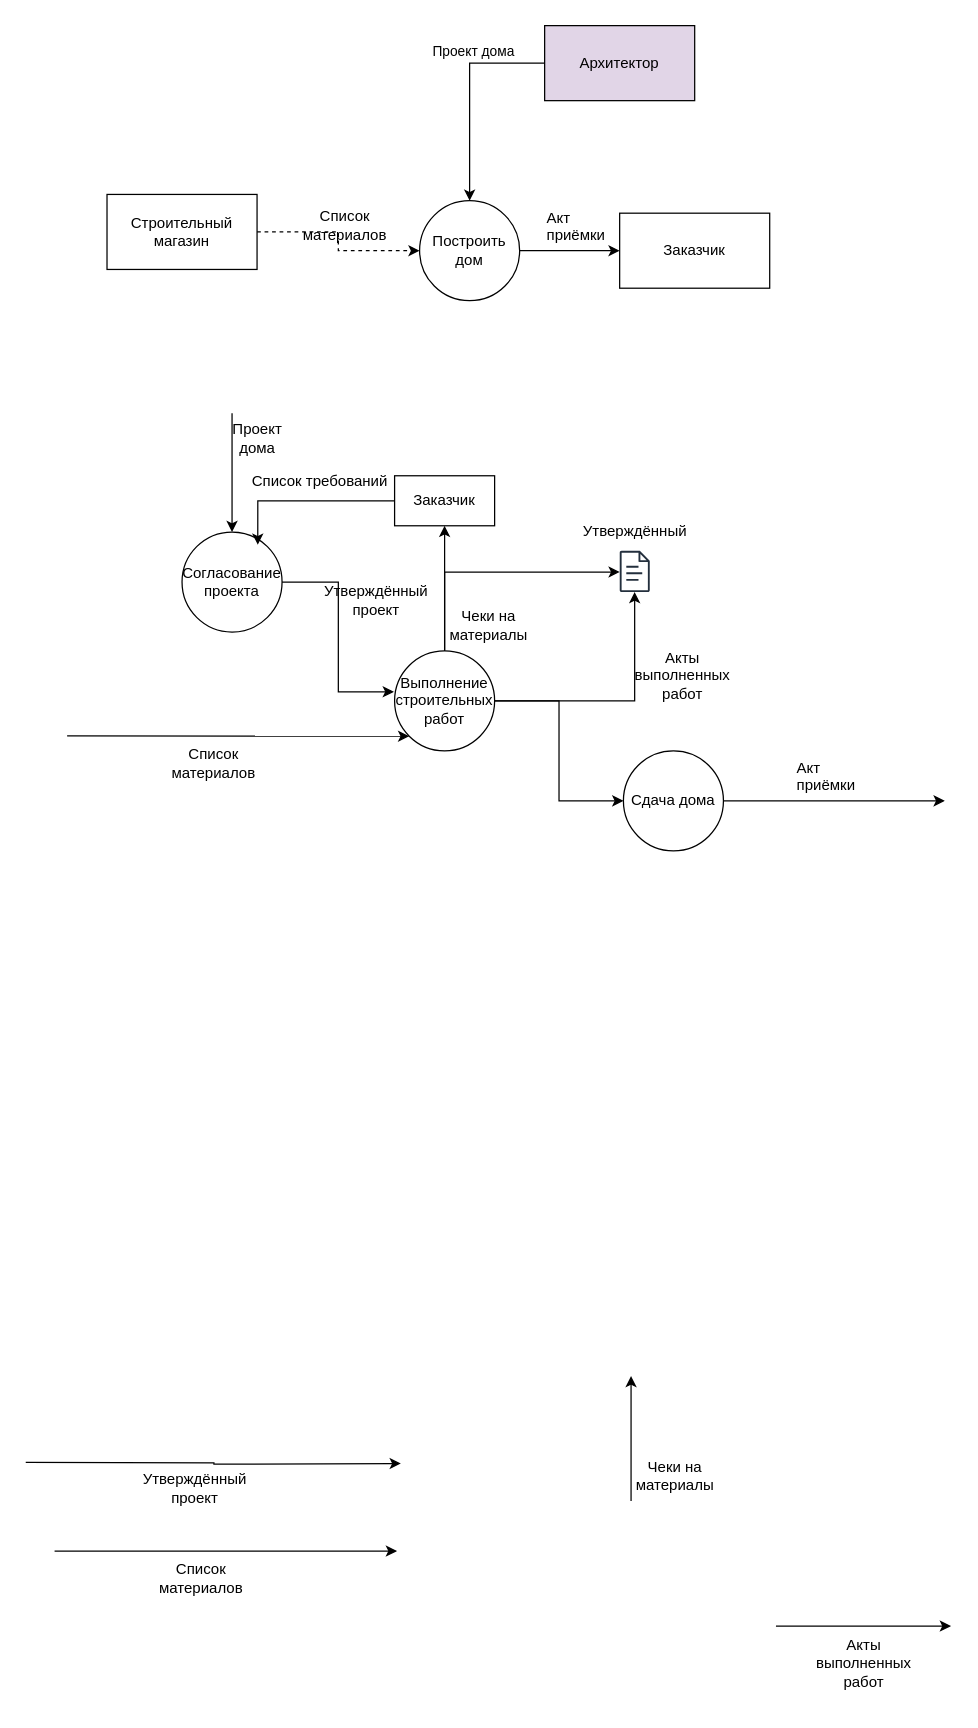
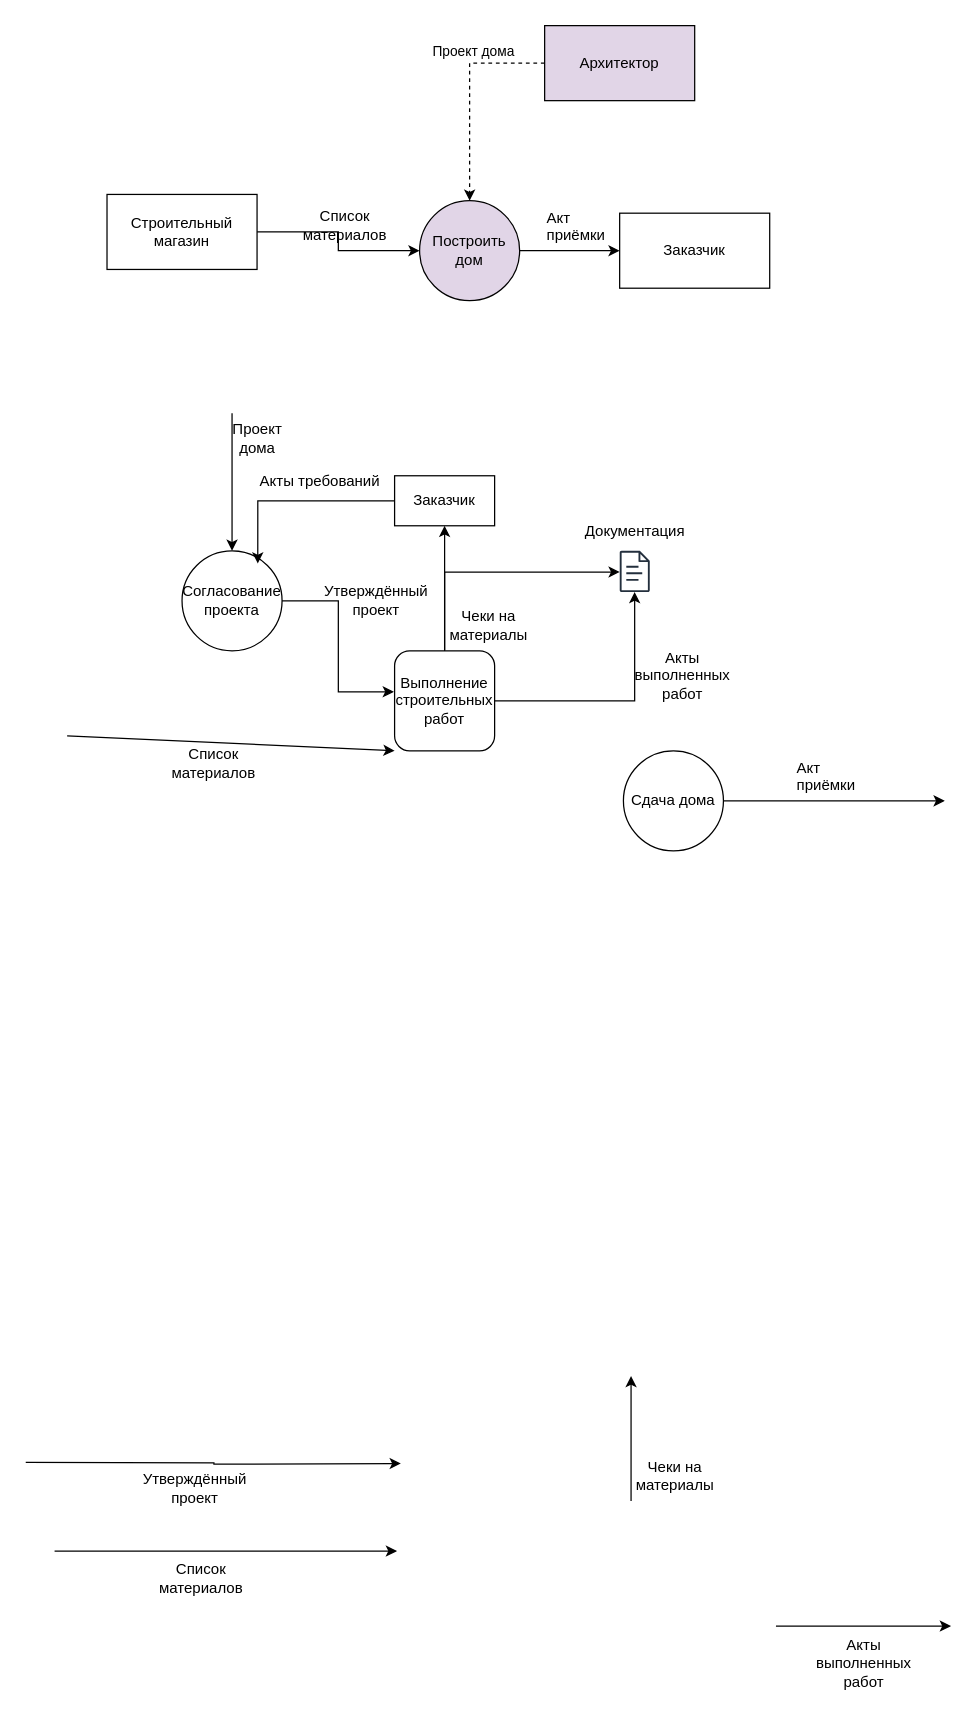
edge "Архитектор" -> "Построить дом": style solid -> dashed
edge "Строительный магазин" -> "Построить дом": style dashed -> solid
node "Построить дом": fillcolor #ffffff -> #e1d5e7
node "Список требований": label "Список требований" -> "Акты требований"
node "Утверждённый": label "Утверждённый" -> "Документация"
node "Согласование проекта": moved (232, 582) -> (232, 601)
node "Выполнение строительных работ": shape ellipse -> rounded rectangle
edge "Выполнение строительных работ" -> "Сдача дома": removed
